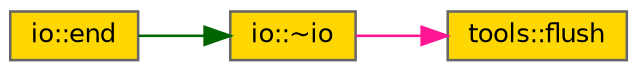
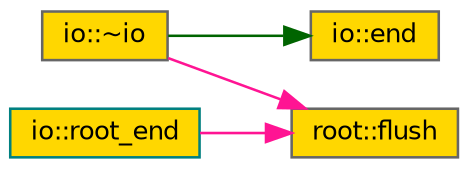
edge "io::end" -> "io::~io": reversed
node "tools::flush": label "tools::flush" -> "root::flush"
node "io::root_end": added
